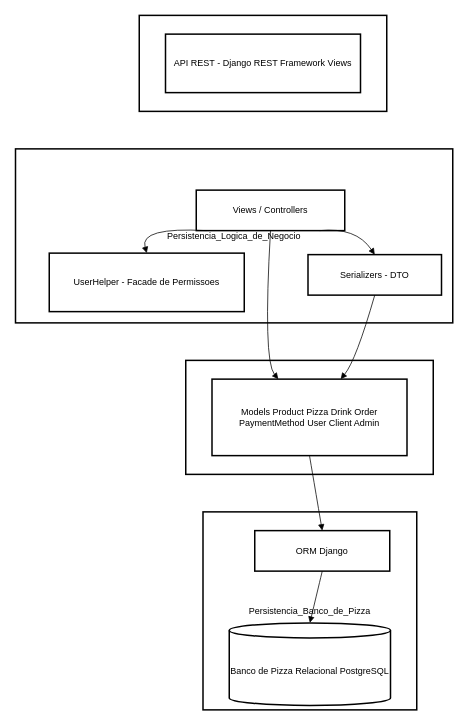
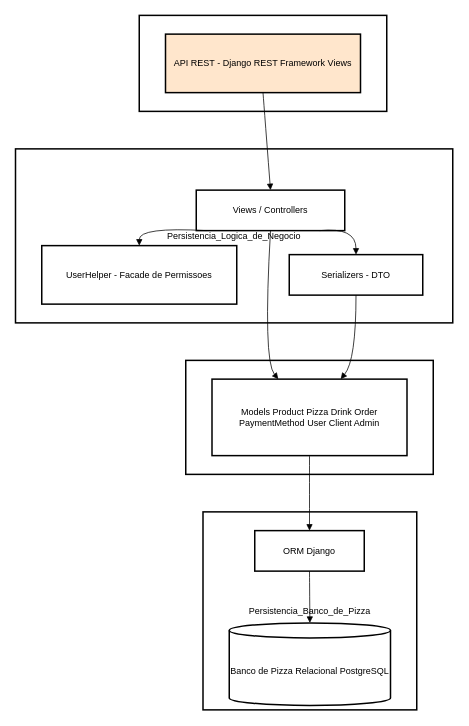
node "API REST - Django REST Framework Views": fillcolor #ffffff -> #ffe6cc
edge "API REST - Django REST Framework Views" -> "Views / Controllers": added
node "Serializers - DTO": moved (375, 275) -> (356, 275)
node "UserHelper - Facade de Permissoes": moved (147, 282) -> (139, 275)
node "ORM Django": size 135x41 -> 110x41
